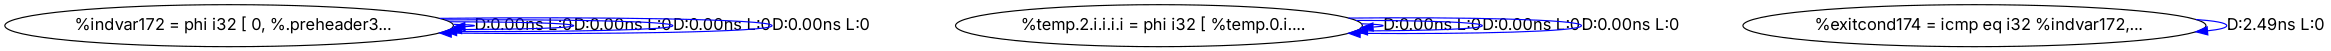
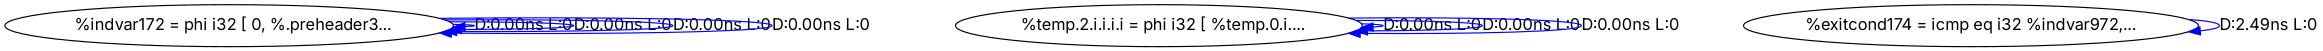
node "%exitcond174 = icmp eq i32 %indvar172,...": label "%exitcond174 = icmp eq i32 %indvar172,..." -> "%exitcond174 = icmp eq i32 %indvar972,..."
